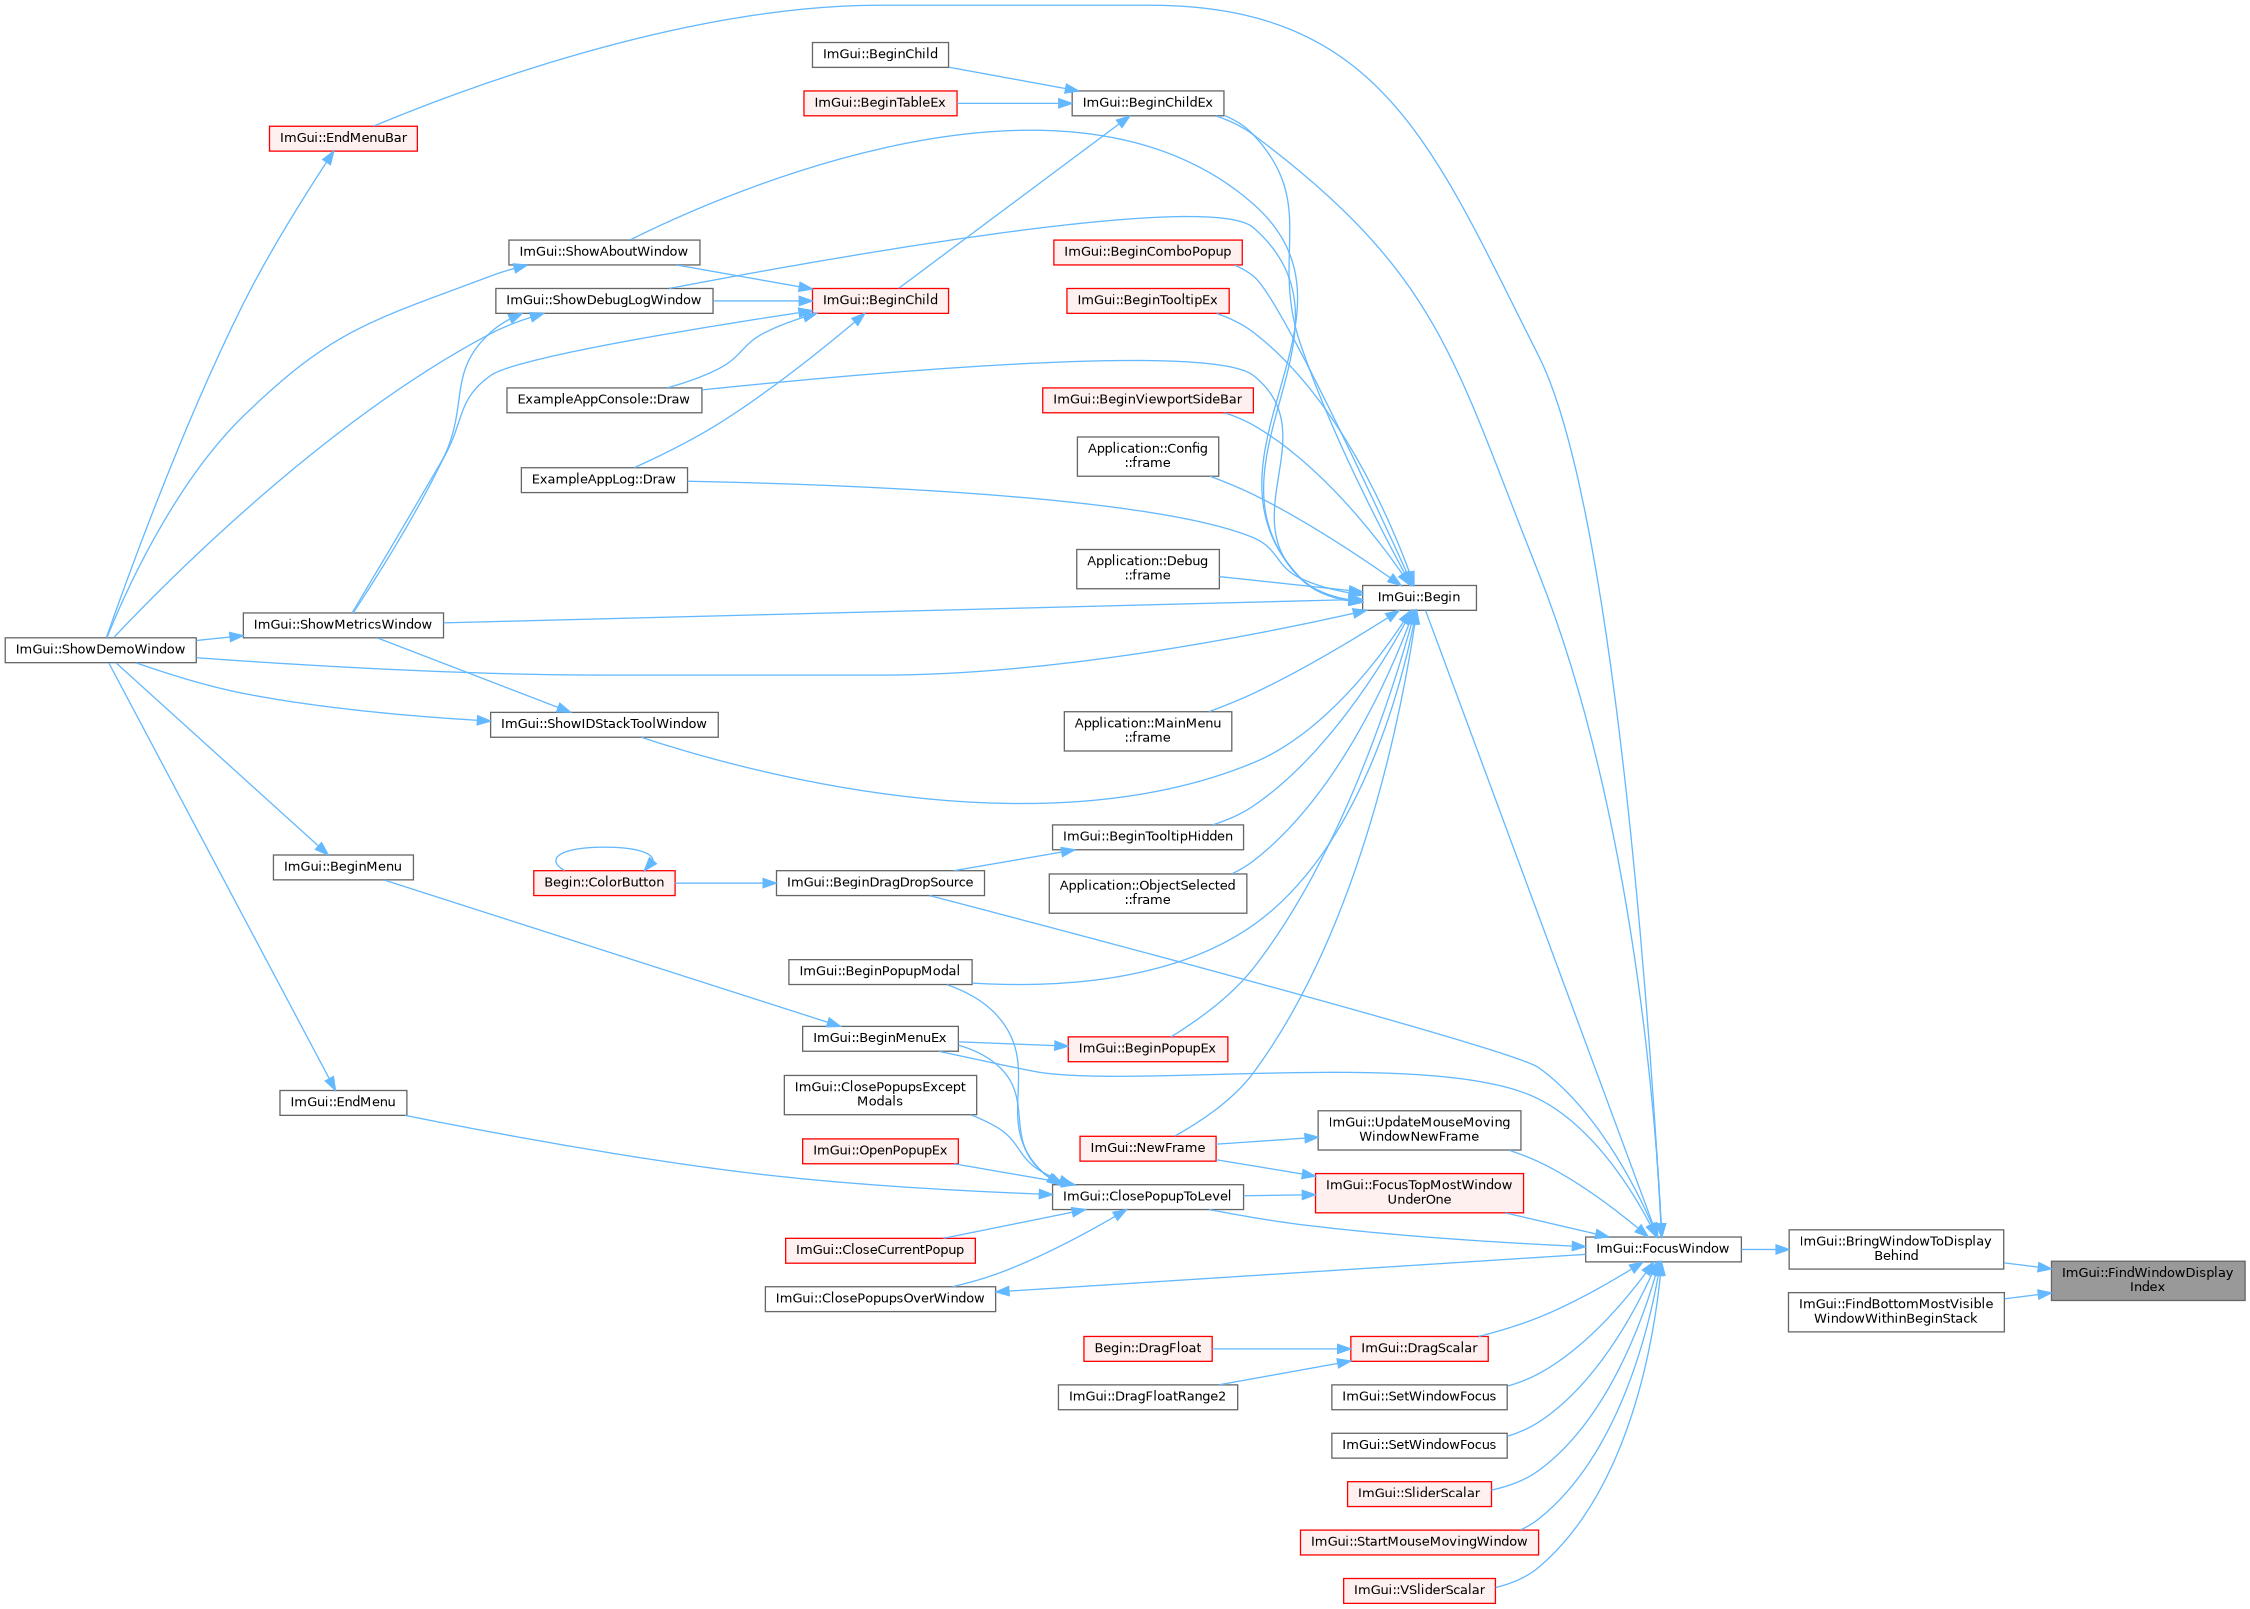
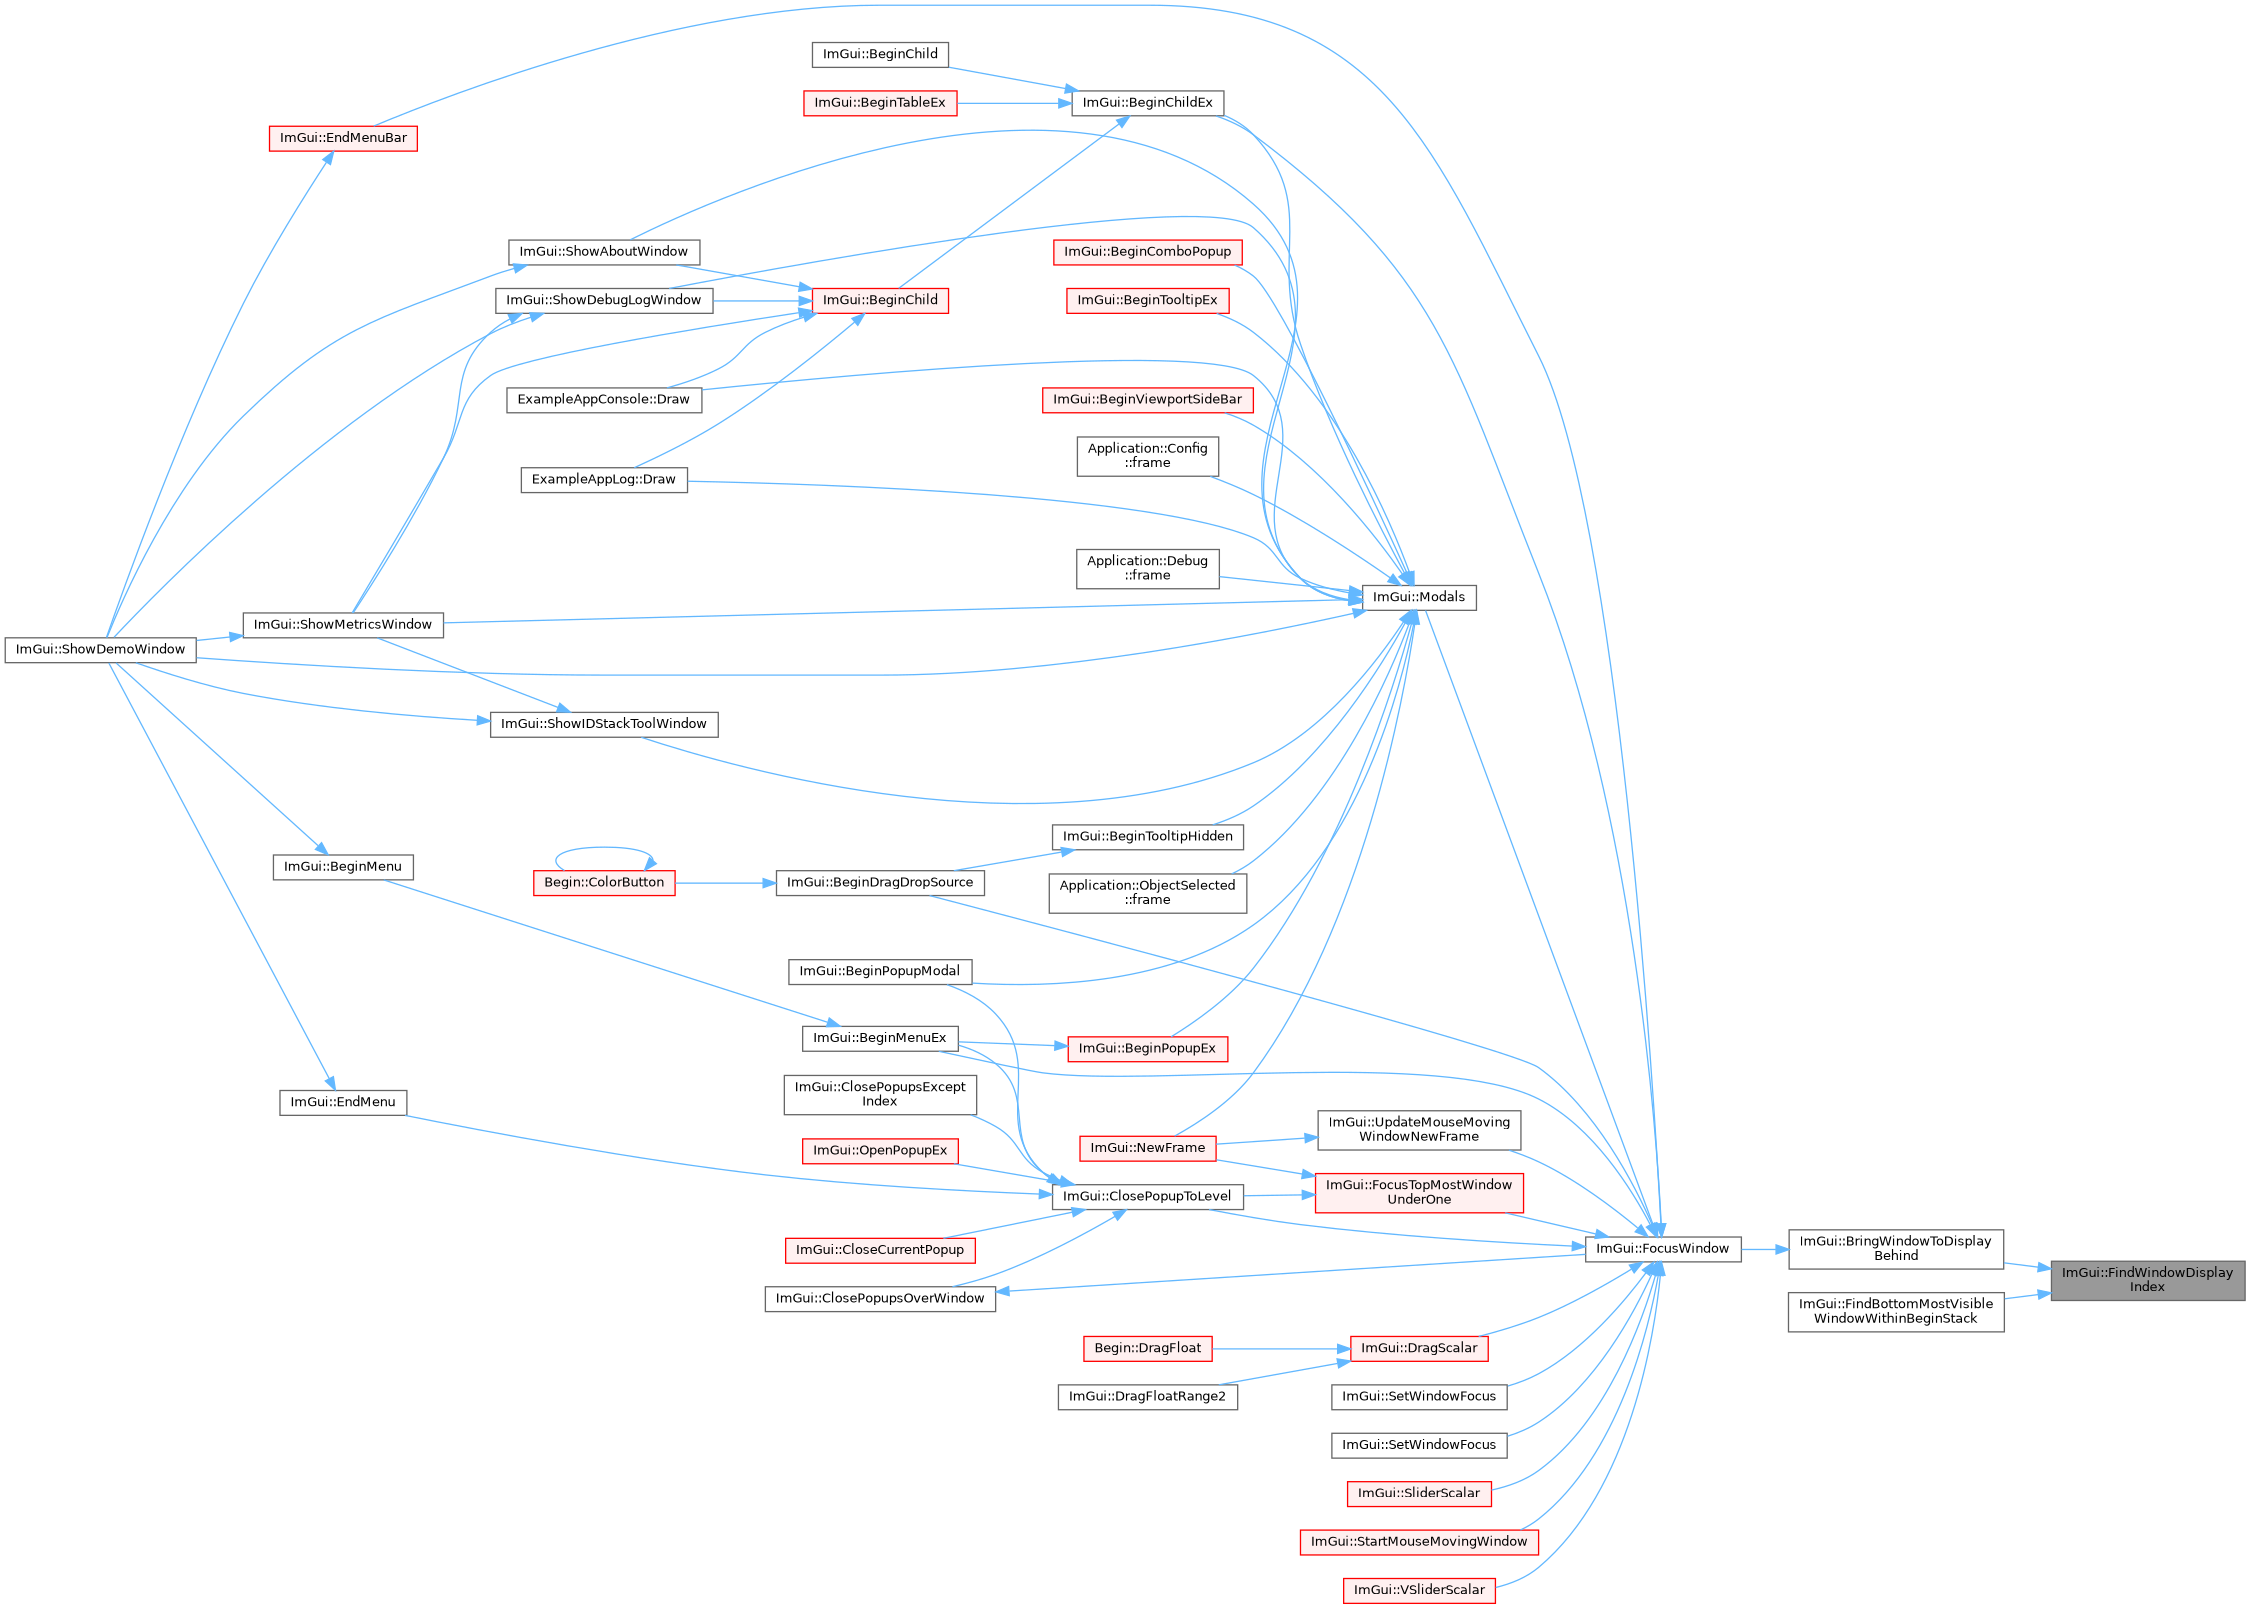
node "ImGui::Begin": label "ImGui::Begin" -> "ImGui::Modals"
node "Application::MainMenu ::frame": removed
node "ImGui::ClosePopupsExcept Modals": label "ImGui::ClosePopupsExcept Modals" -> "ImGui::ClosePopupsExcept Index"
